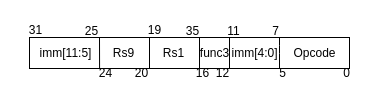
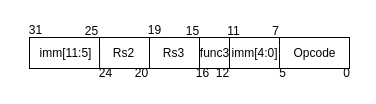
node "35": label "35" -> "15"
node "Rs9": label "Rs9" -> "Rs2"
node "Rs1": label "Rs1" -> "Rs3"
